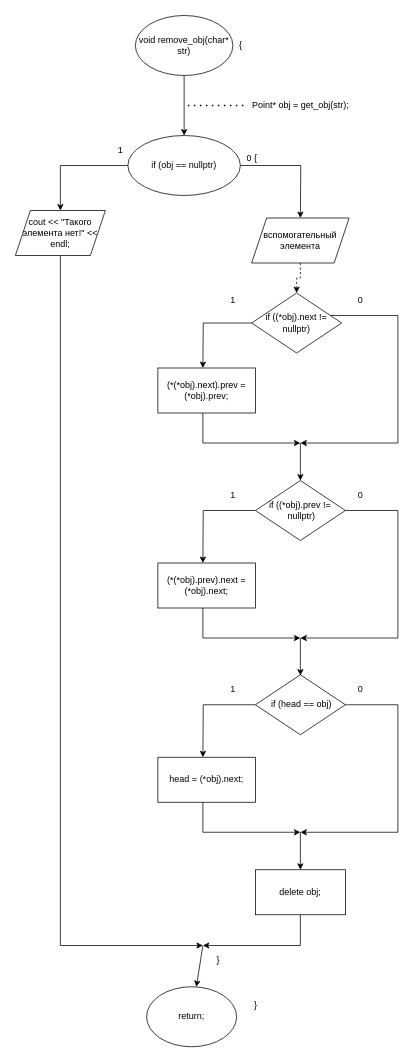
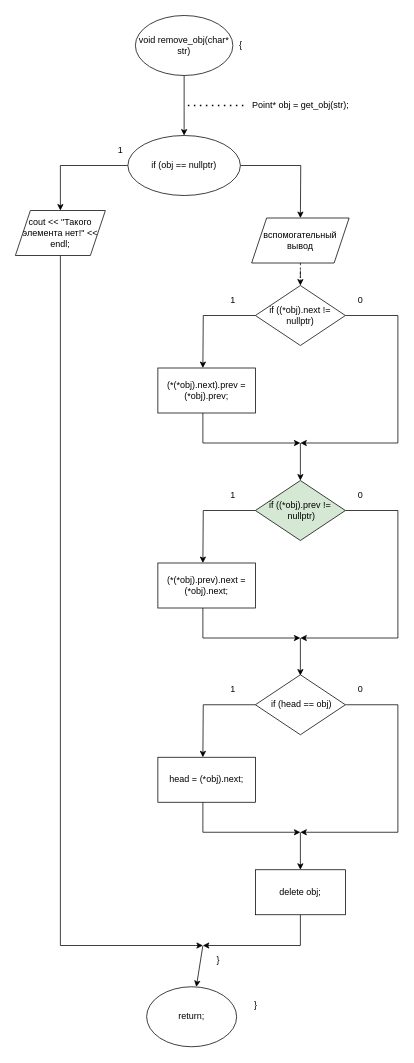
node "0 {": removed
node "вспомогательный элемента": label "вспомогательный элемента" -> "вспомогательный вывод"
node "if ((*obj).next != nullptr)": moved (297, 323) -> (300, 315)
node "if ((*obj).prev != nullptr)": fillcolor #ffffff -> #d5e8d4
